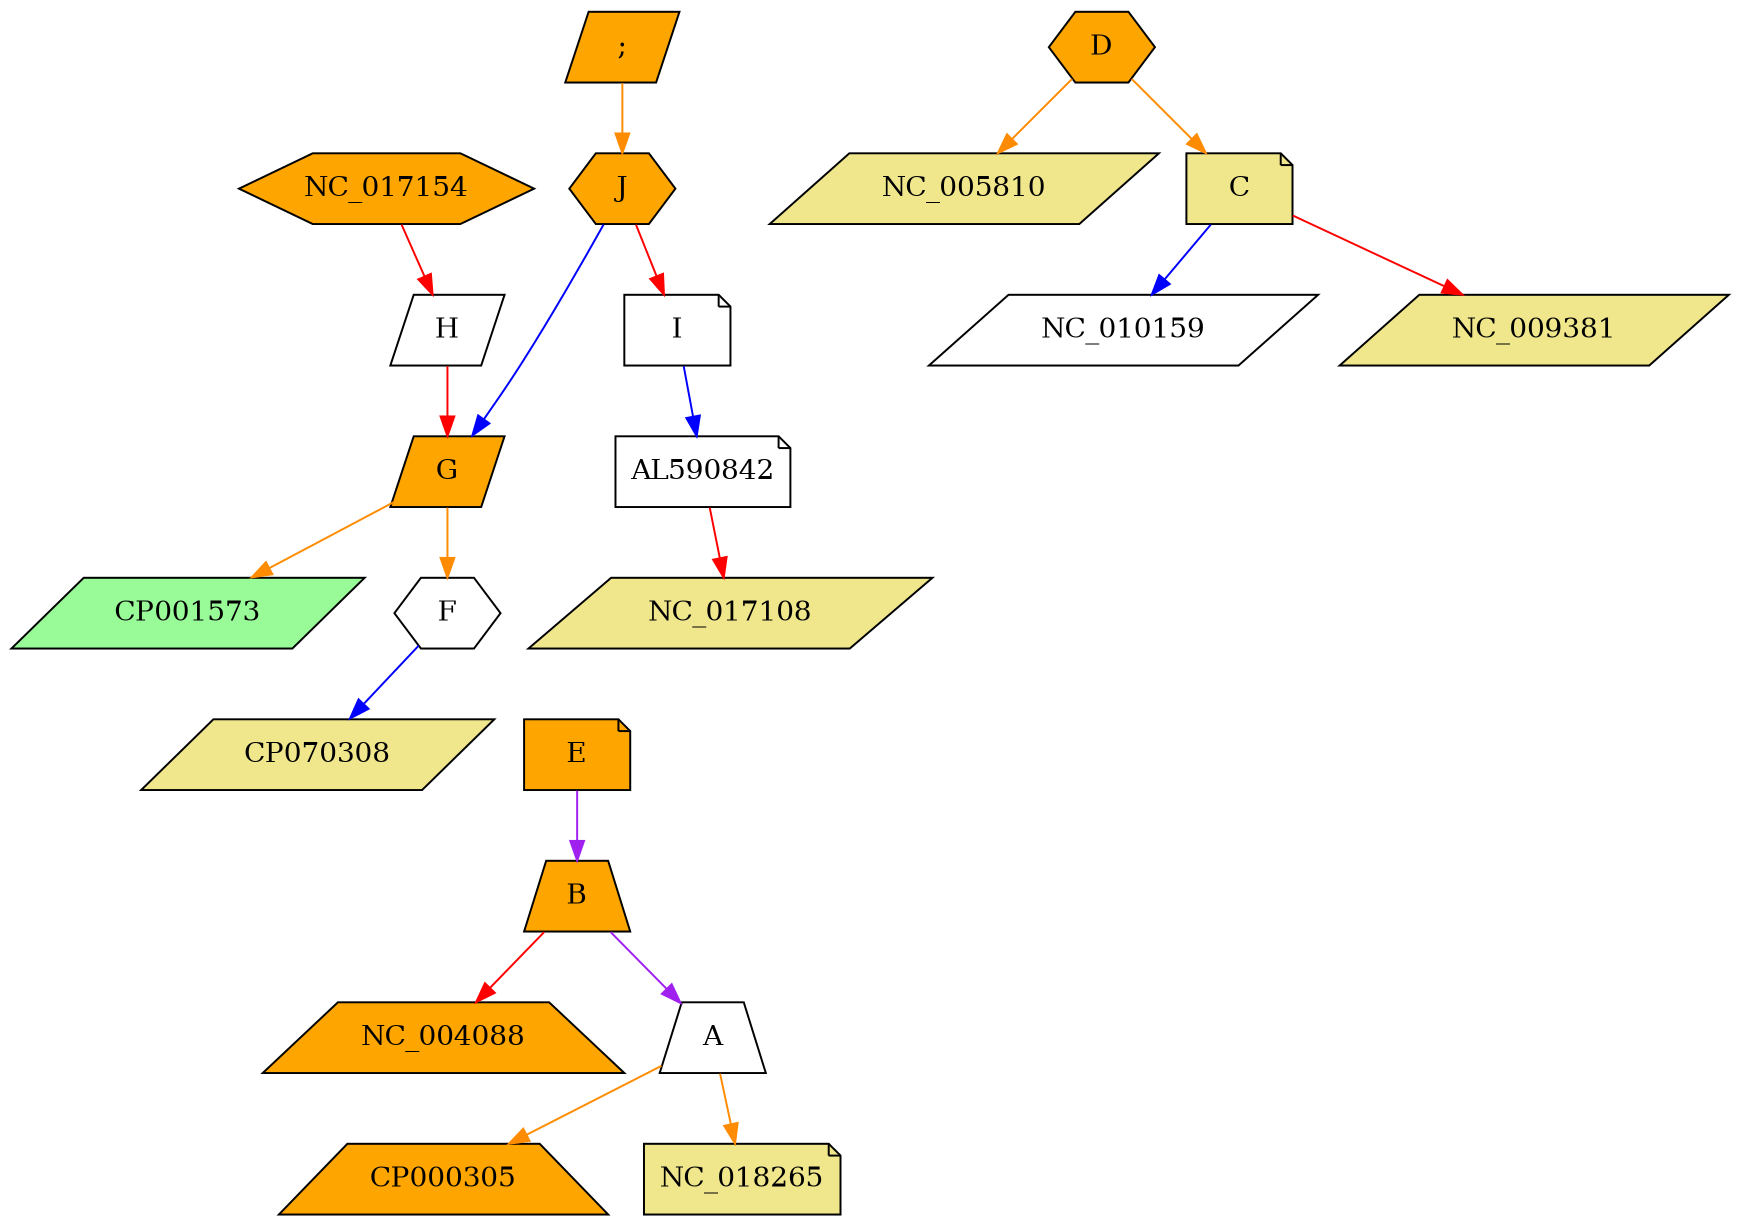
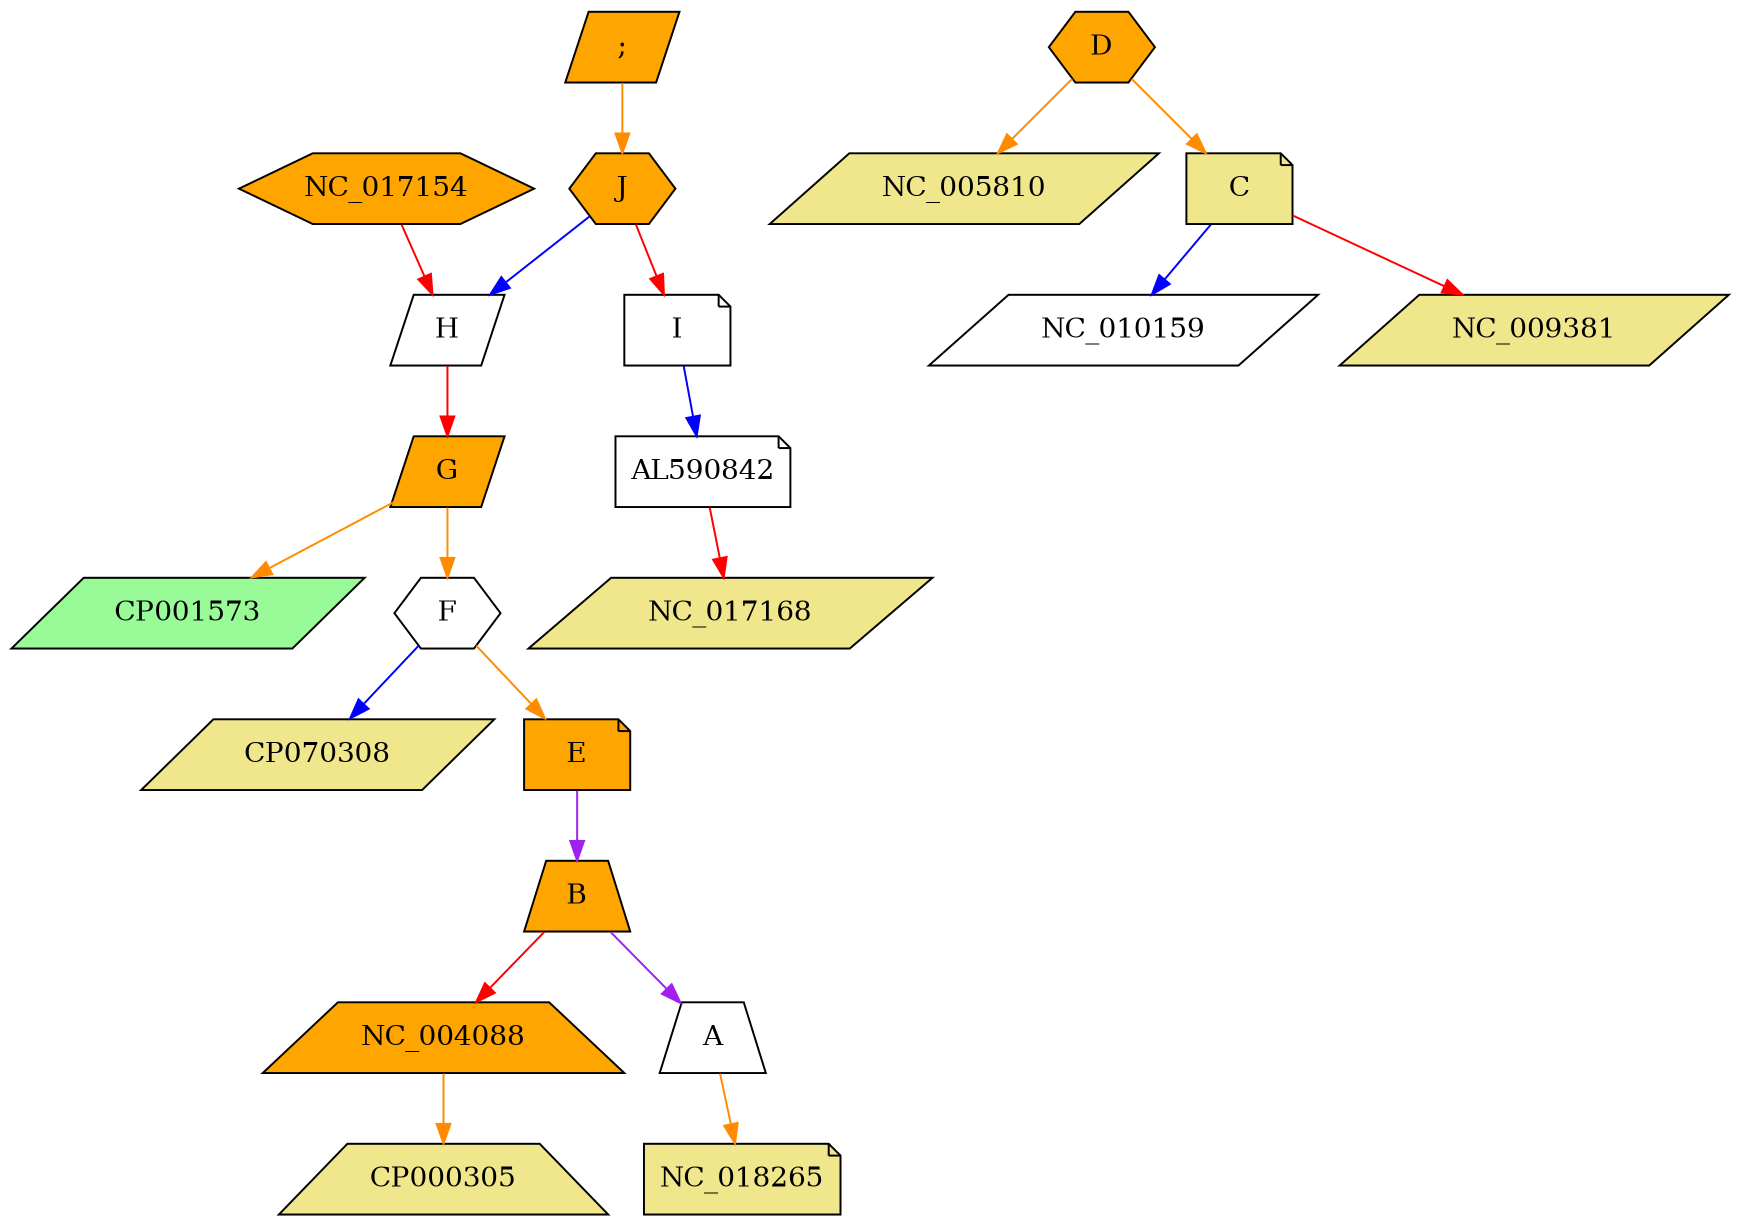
edge "J" -> "G": now "J" -> "H"
node "NC_017108": label "NC_017108" -> "NC_017168"
edge "F" -> "E": added
edge "A" -> "CP000305": now "NC_004088" -> "CP000305"
node "CP000305": fillcolor orange -> khaki
